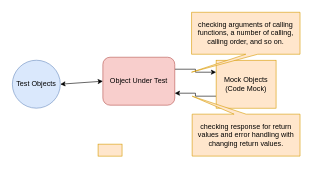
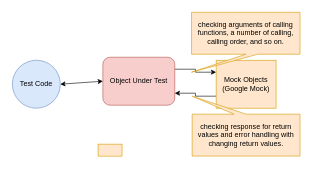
node "Test Objects": label "Test Objects" -> "Test Code"
node "Mock Objects (Code Mock)": label "Mock Objects (Code Mock)" -> "Mock Objects (Google Mock)"
